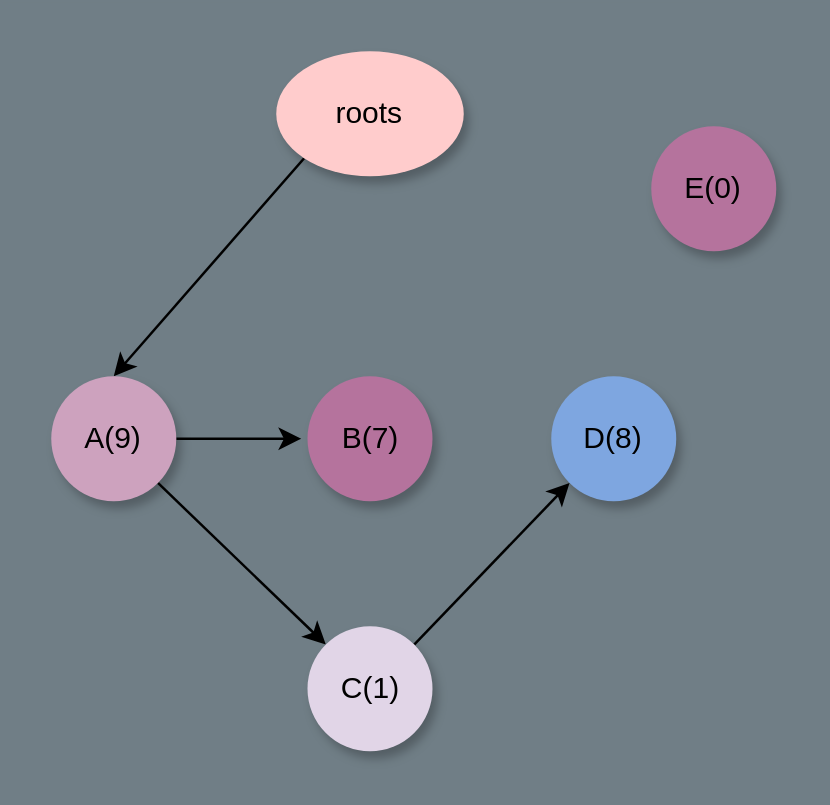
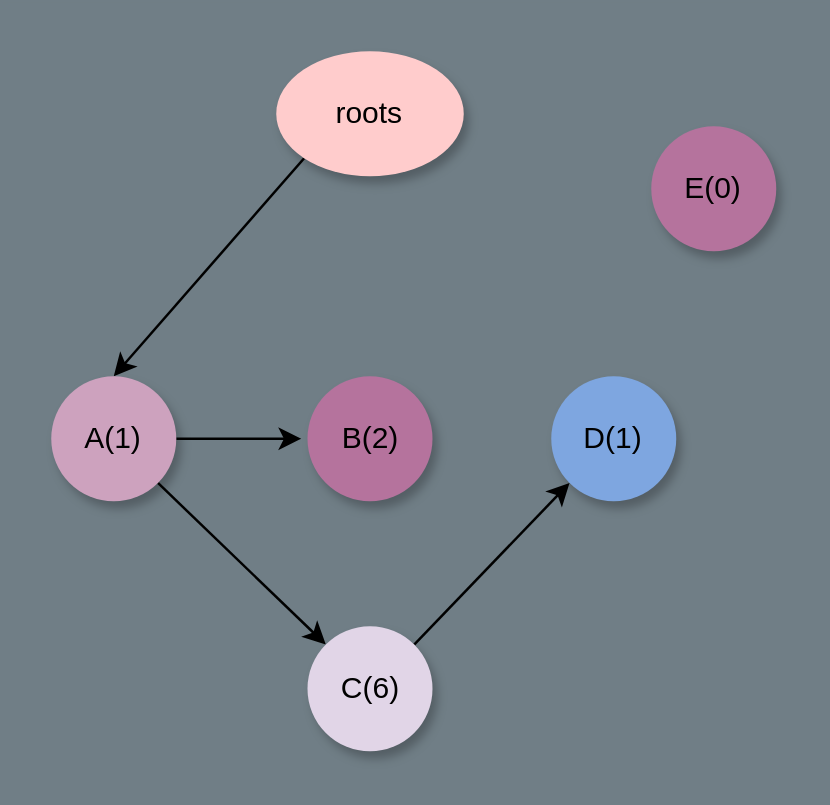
node "A(9)": label "A(9)" -> "A(1)"
node "B(7)": label "B(7)" -> "B(2)"
node "D(8)": label "D(8)" -> "D(1)"
node "C(1)": label "C(1)" -> "C(6)"
